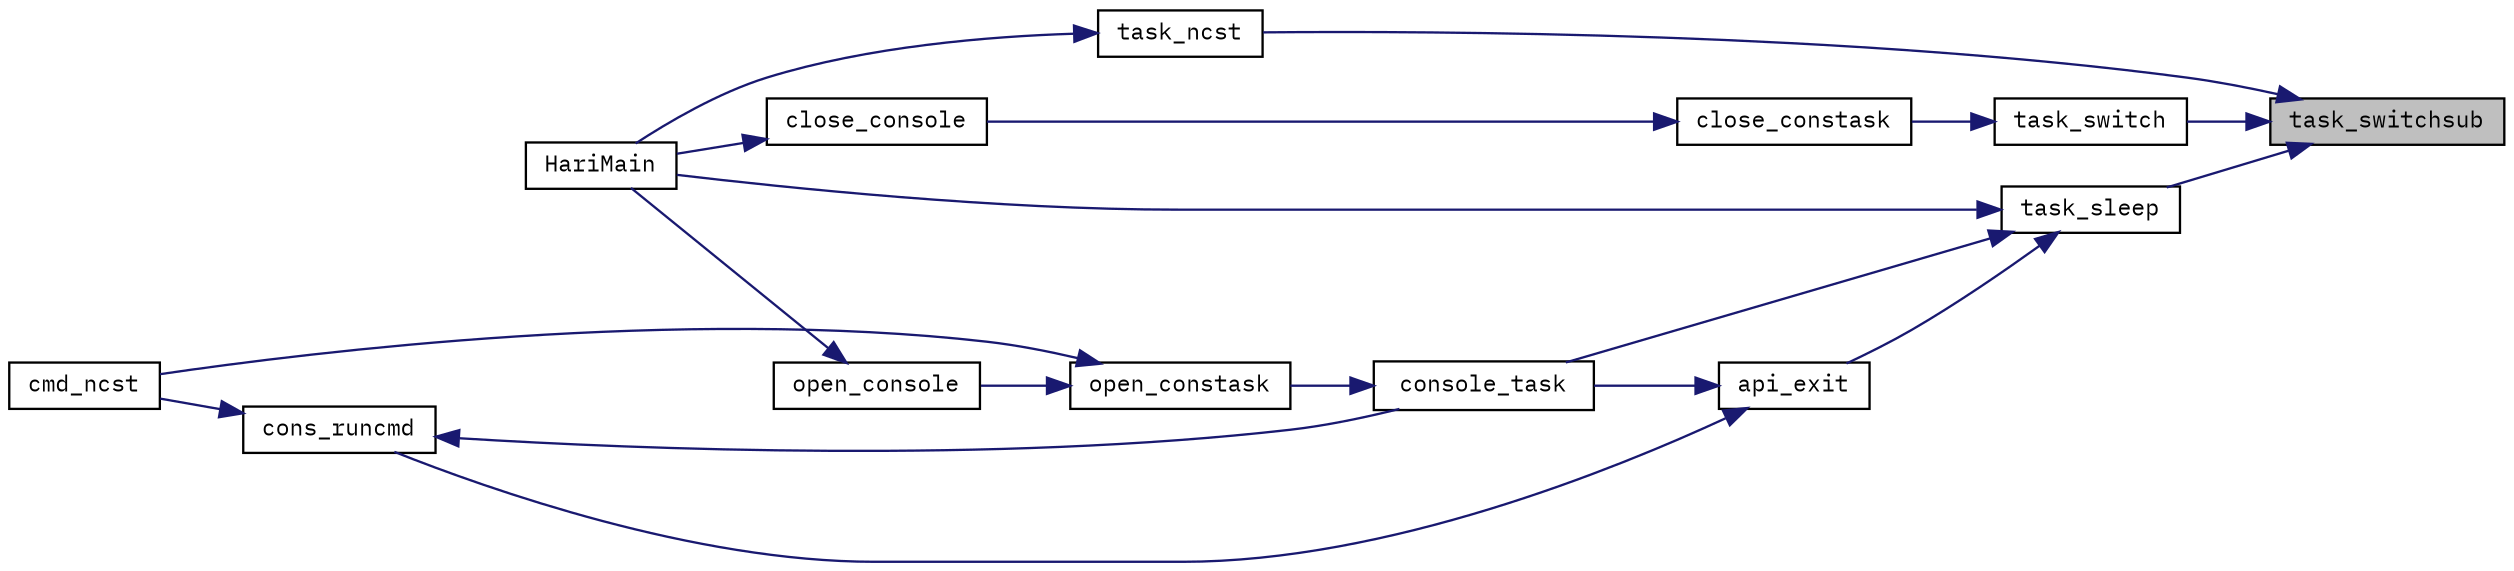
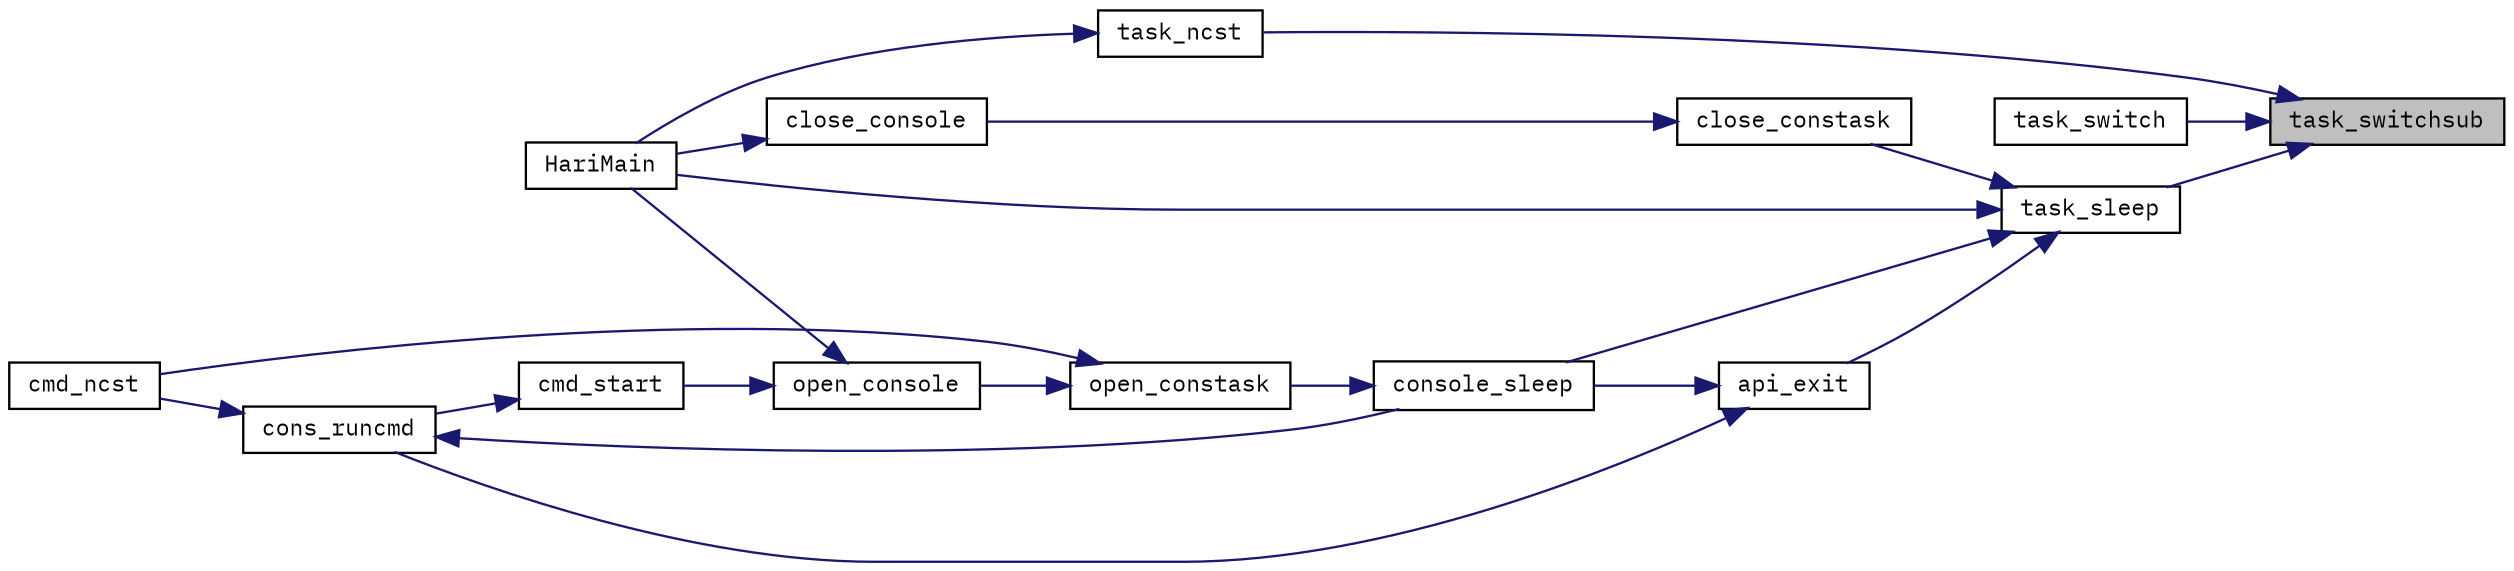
edge "close_constask" -> "task_switch": now "close_constask" -> "task_sleep"
node "cmd_start": added
node "console_task": label "console_task" -> "console_sleep"
